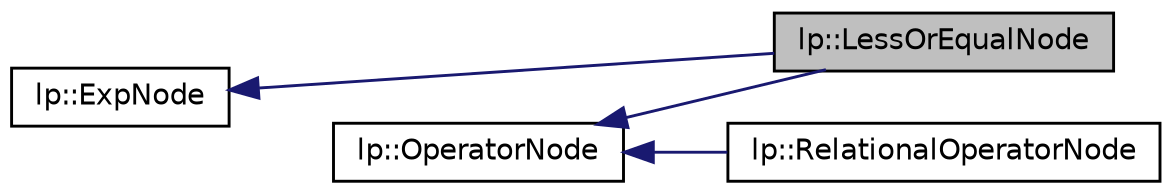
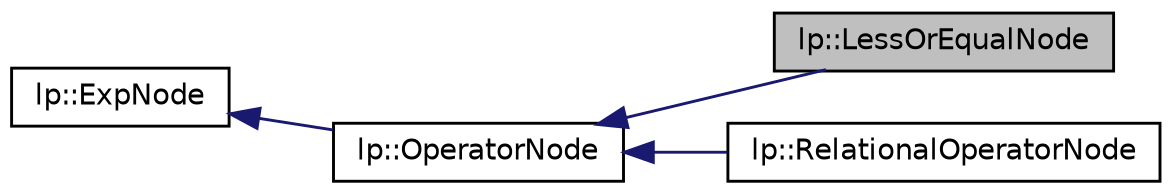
edge "lp::LessOrEqualNode" -> "lp::ExpNode": now "lp::OperatorNode" -> "lp::ExpNode"
